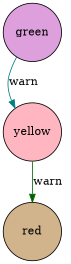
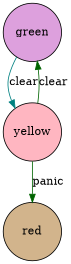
edge "green" -> "yellow": label "warn" -> "clear"
edge "yellow" -> "green": added, label "clear"
edge "yellow" -> "red": label "warn" -> "panic"
